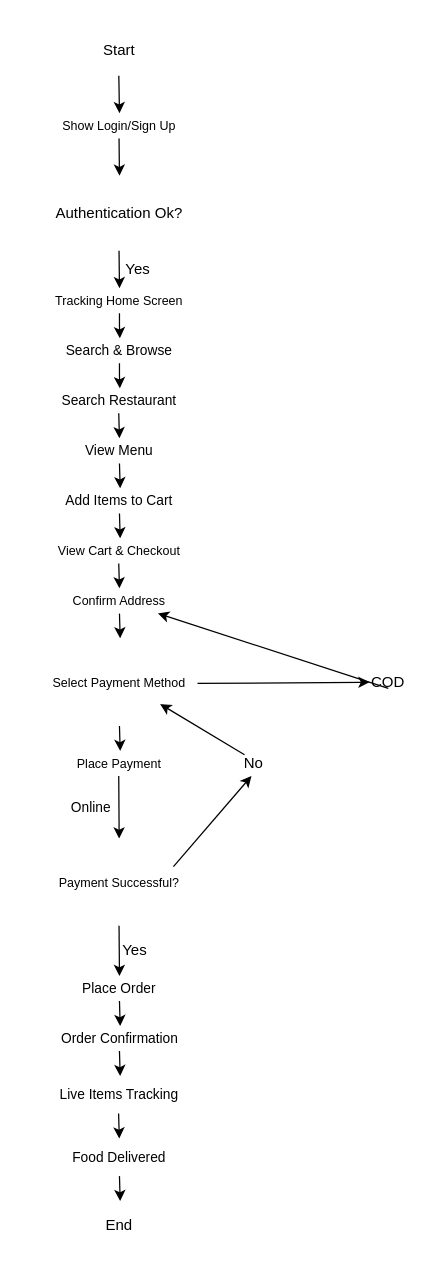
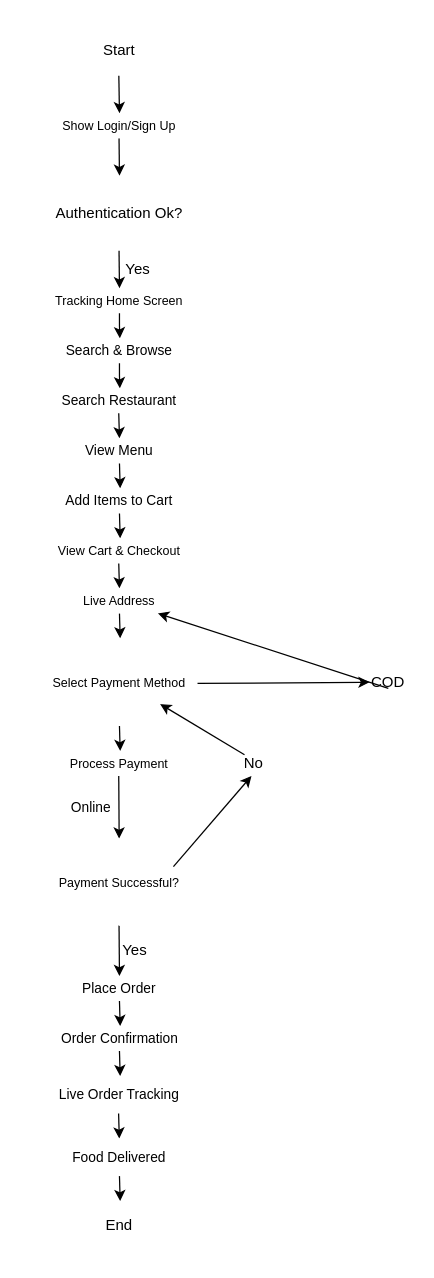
node "Confirm Address": label "Confirm Address" -> "Live Address"
node "Place Payment": label "Place Payment" -> "Process Payment"
node "Live Items Tracking": label "Live Items Tracking" -> "Live Order Tracking"
